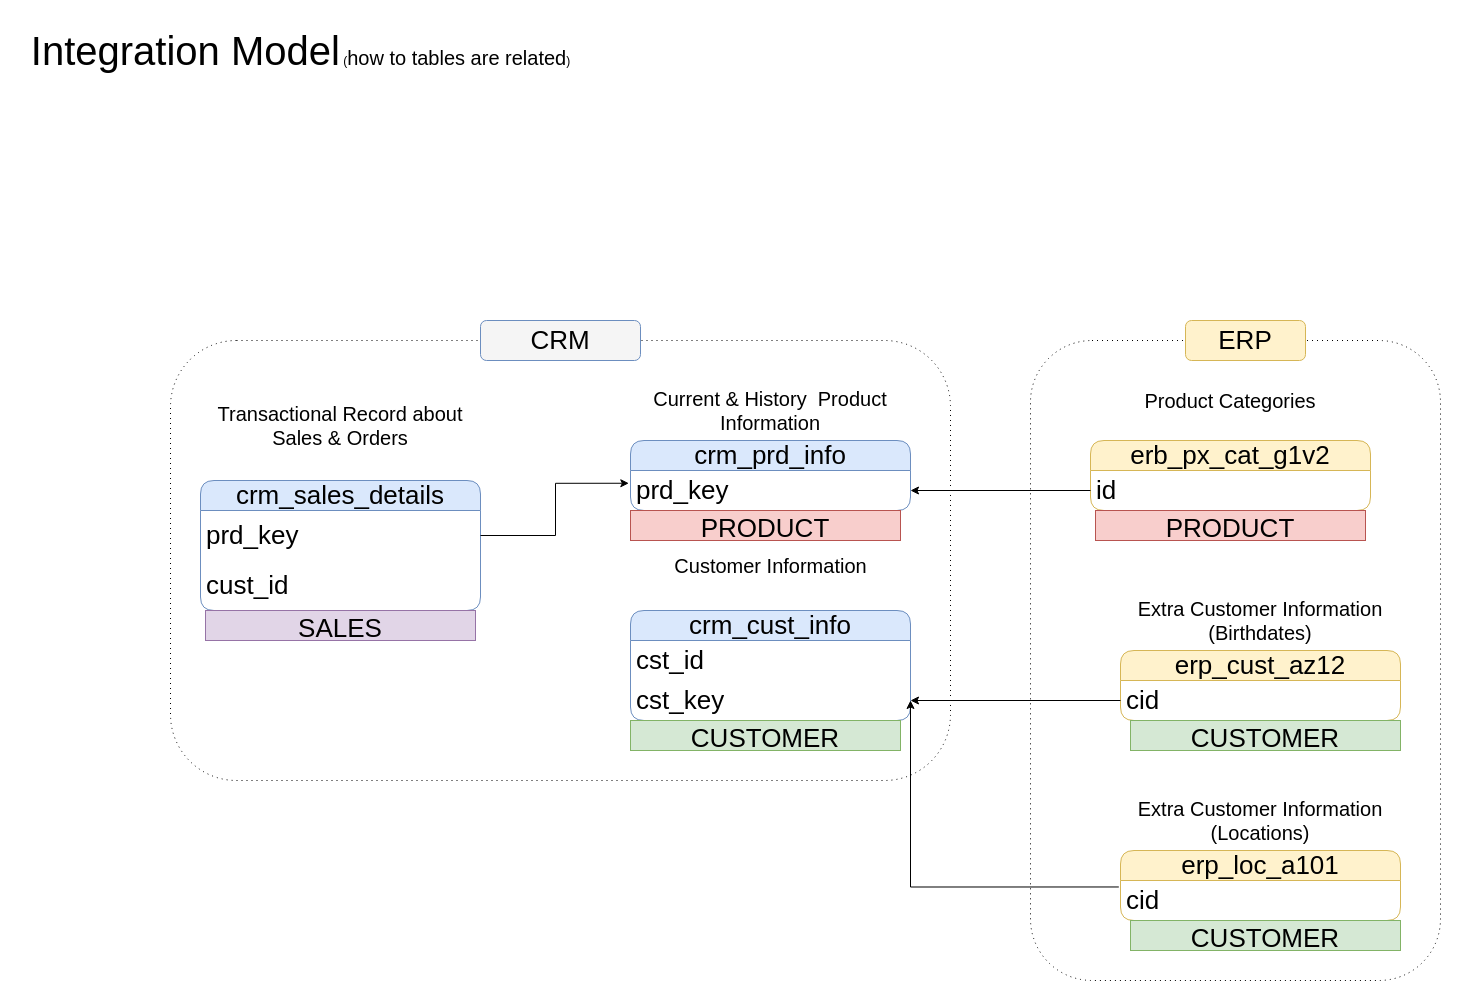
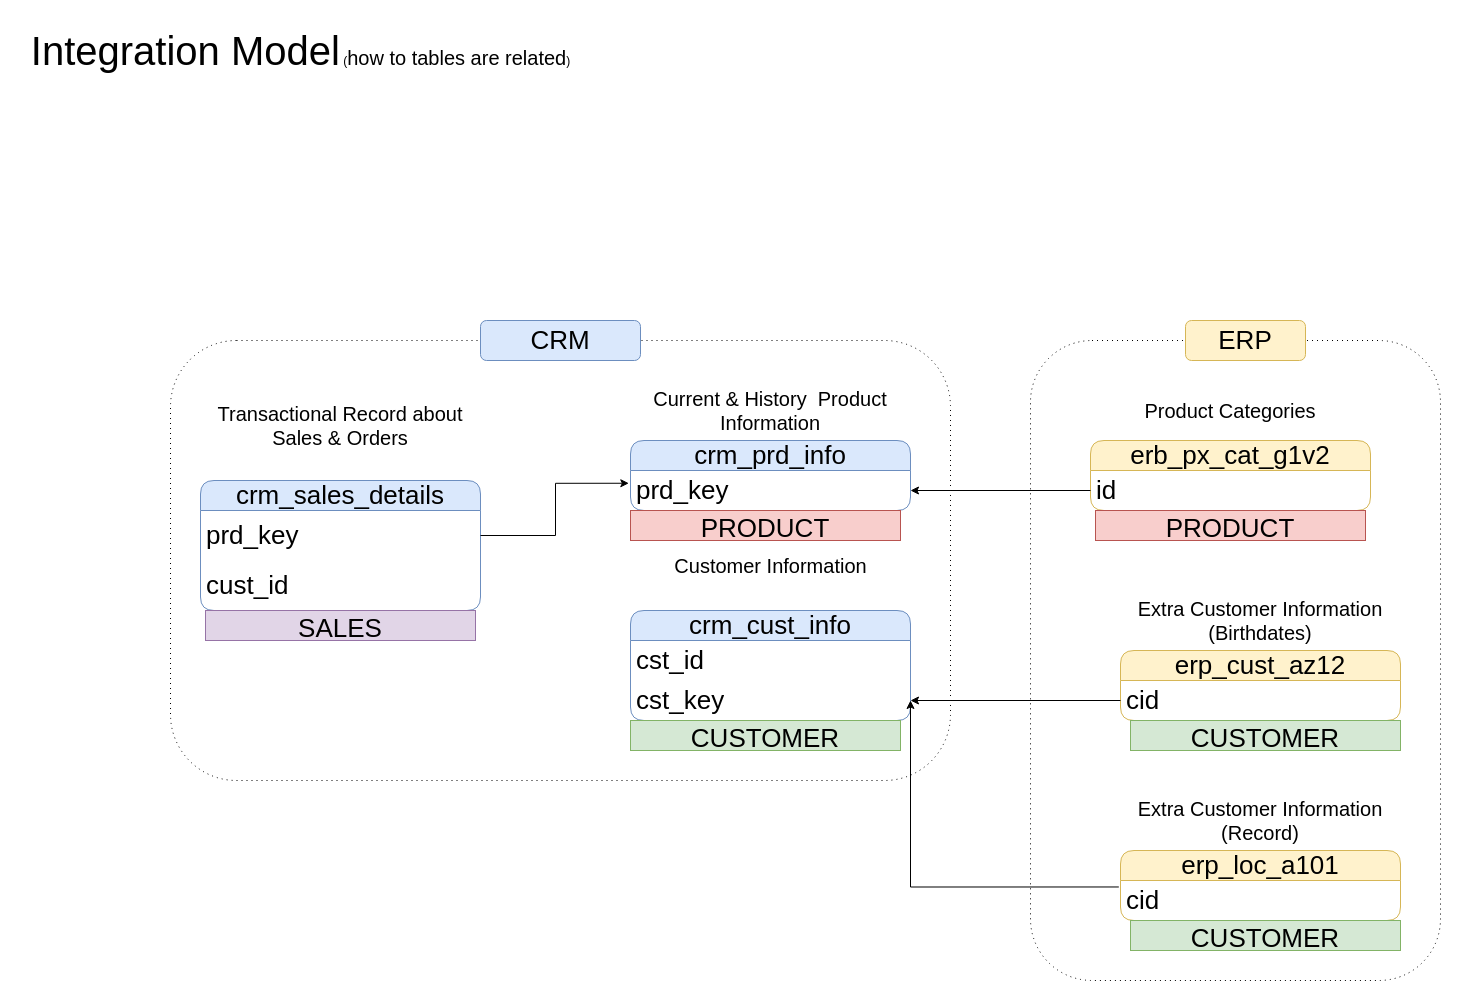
node "CRM": fillcolor #f5f5f5 -> #dae8fc
node "Product Categories": moved (1231, 401) -> (1231, 411)
node "Extra Customer Information (Locations)": label "Extra Customer Information (Locations)" -> "Extra Customer Information (Record)"
